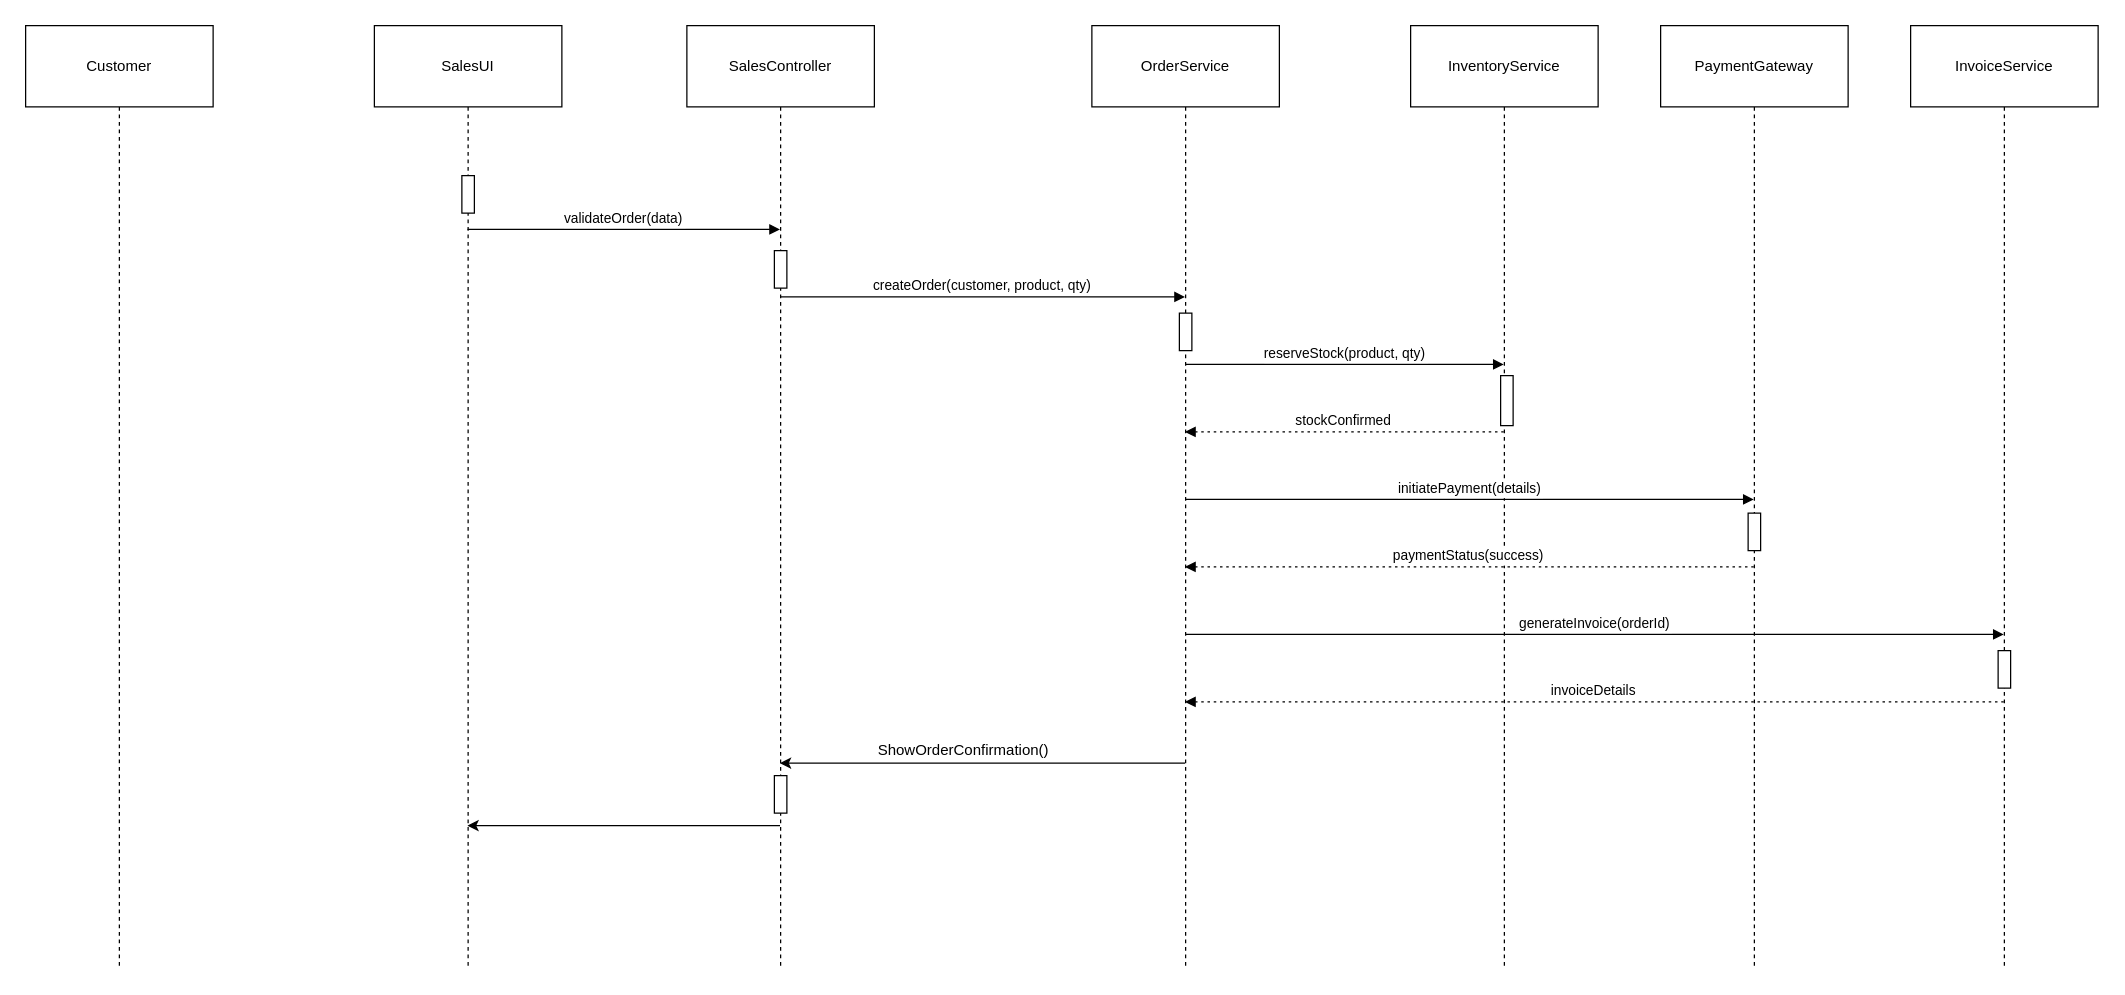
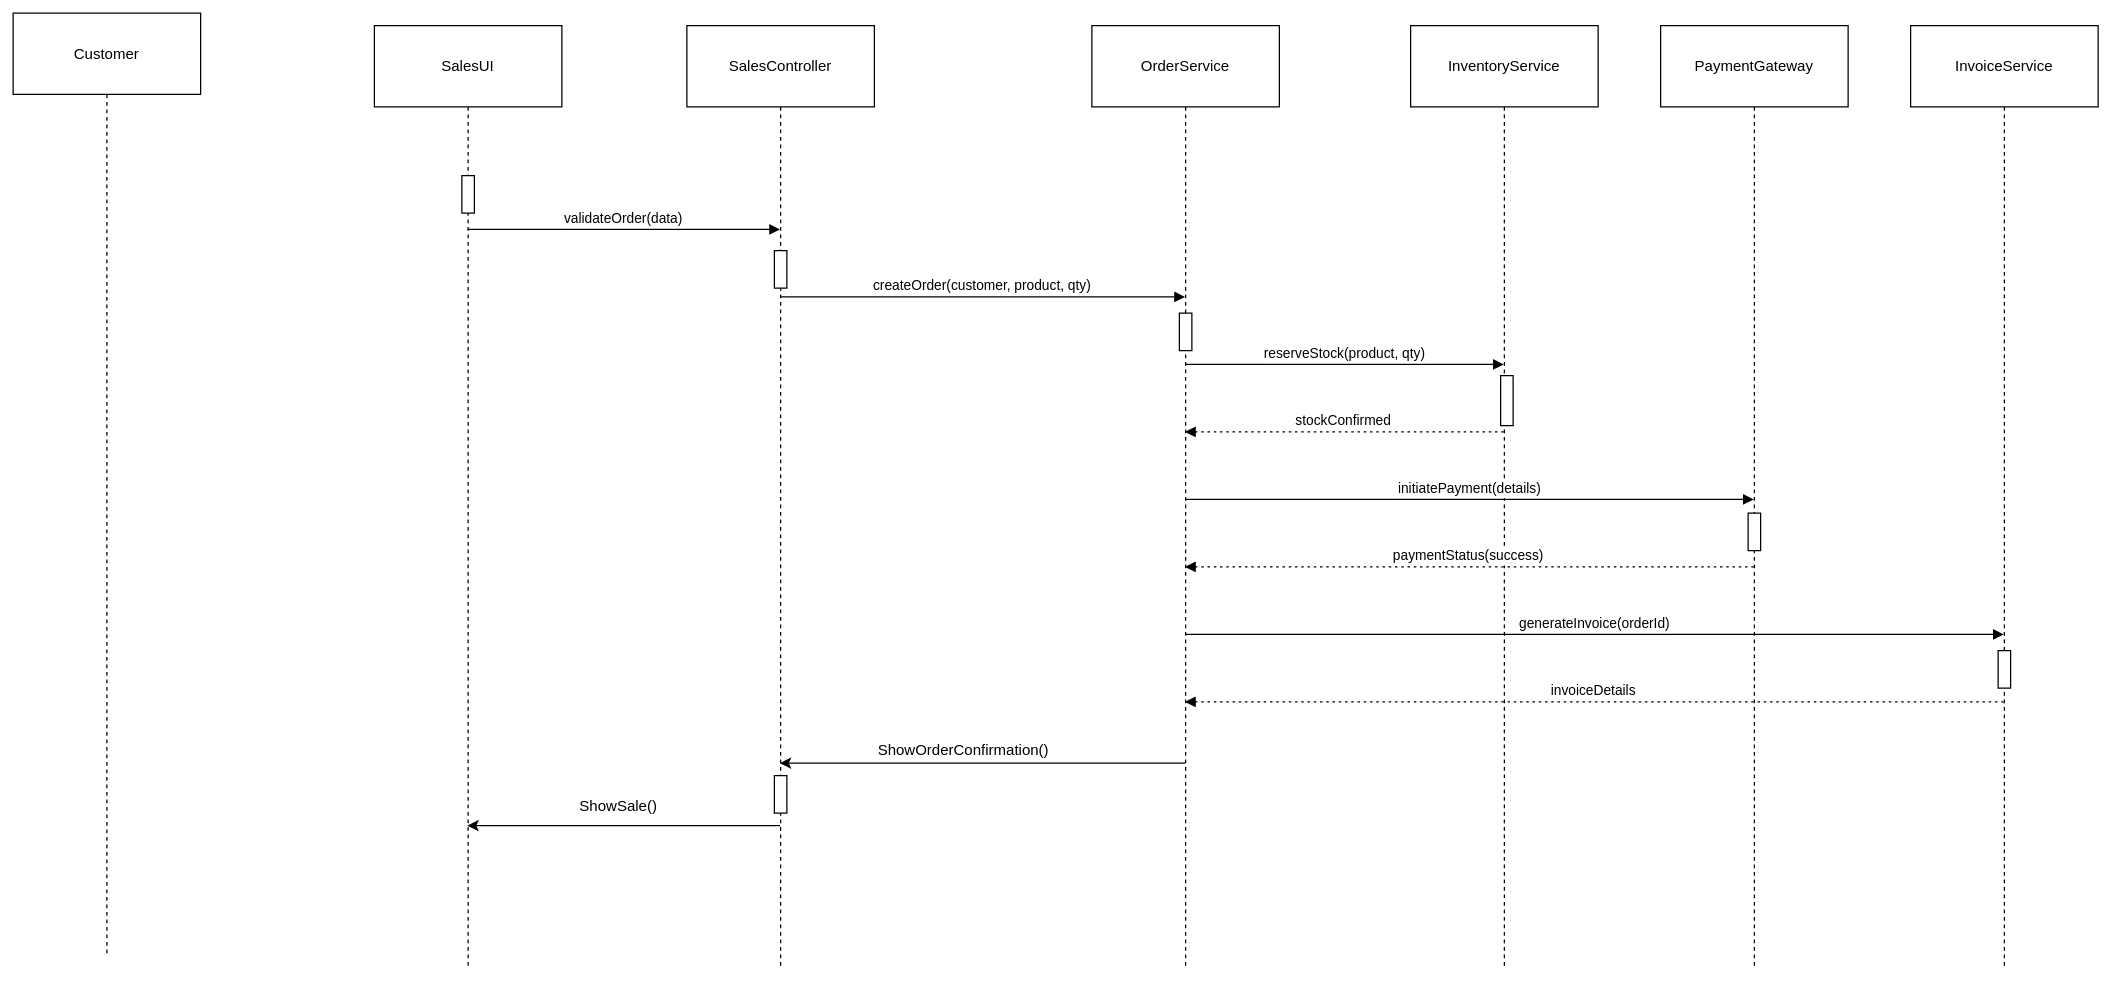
node "Customer": moved (119, 497) -> (107, 484)
node "ShowSale()": added
